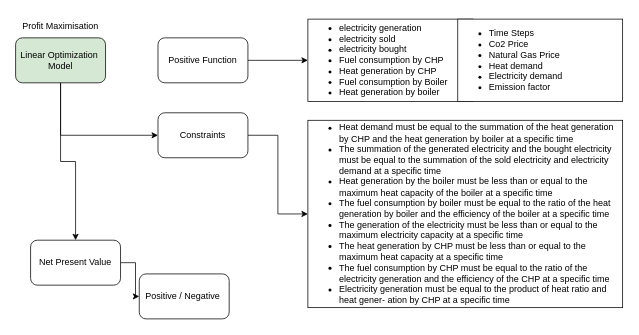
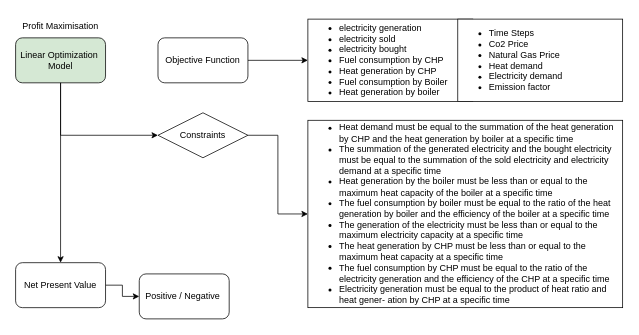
node "Positive Function": label "Positive Function" -> "Objective Function"
node "Constraints": shape rounded rectangle -> diamond
node "Net Present Value": moved (75, 263) -> (60, 285)
